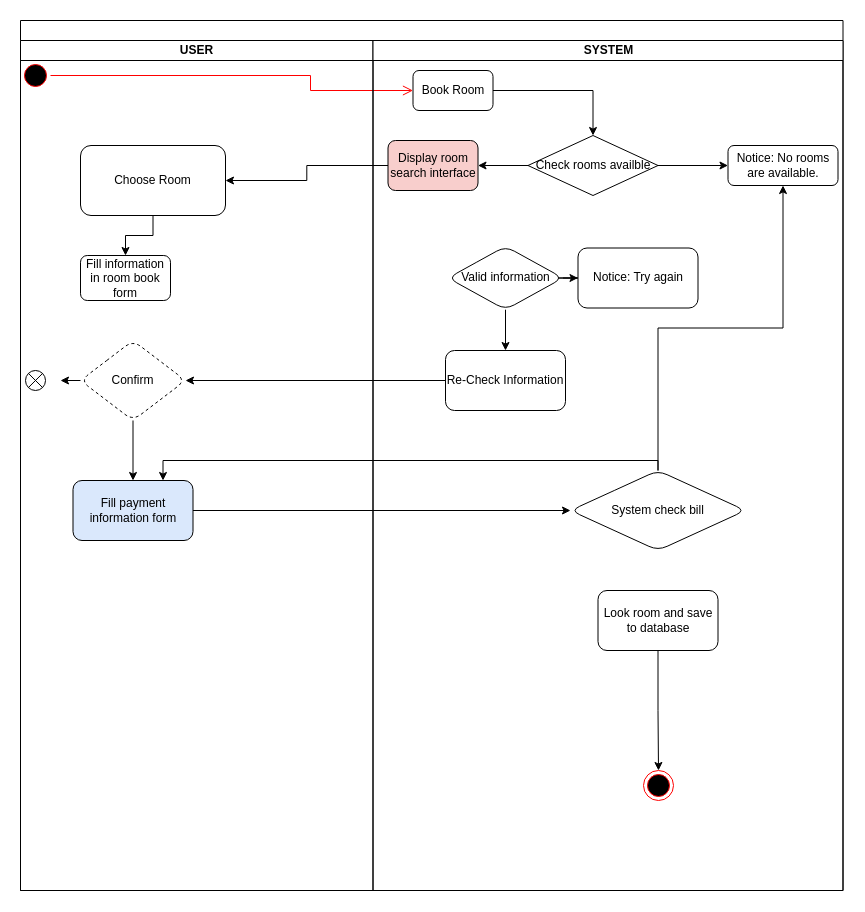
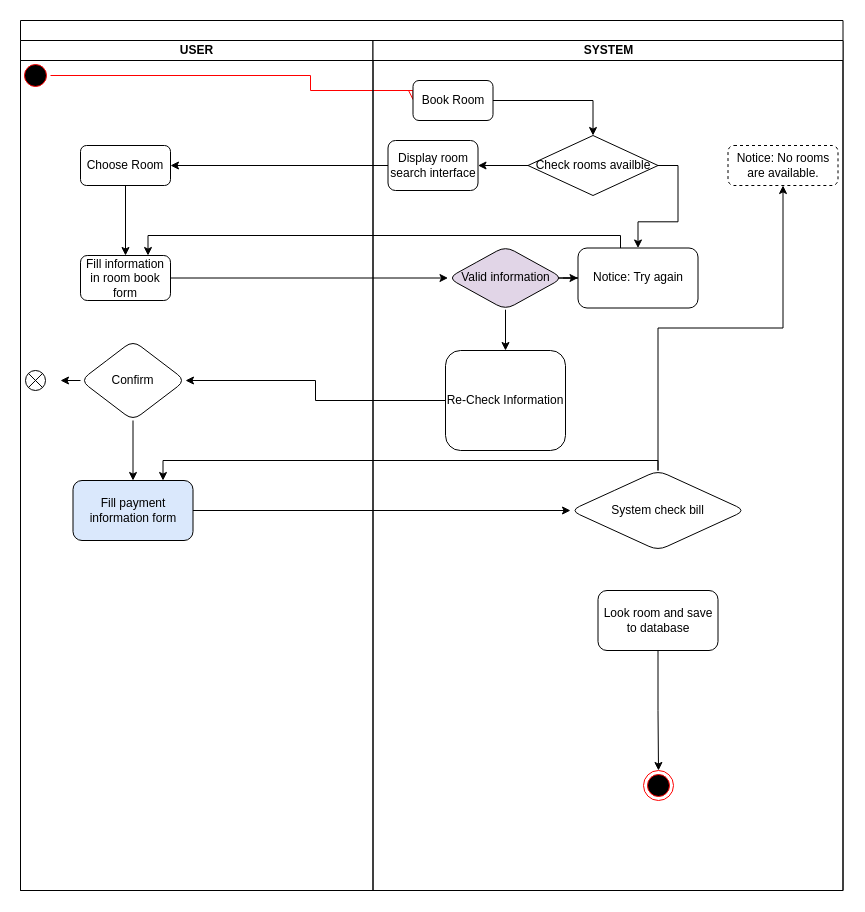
node "Book Room": moved (453, 91) -> (453, 101)
node "Display room search interface": fillcolor #f8cecc -> #ffffff
edge "Check rooms availble" -> "Notice: No rooms are available.": now "Check rooms availble" -> "Notice: Try again"
node "Notice: No rooms are available.": style solid -> dashed
node "Choose Room": size 145x70 -> 90x40
edge "Notice: Try again" -> "Fill information in room book form": added
edge "Fill information in room book form" -> "Valid information": added
node "Valid information": fillcolor #ffffff -> #e1d5e7
node "Confirm": style dashed -> solid
node "Re-Check Information": size 120x60 -> 120x100
